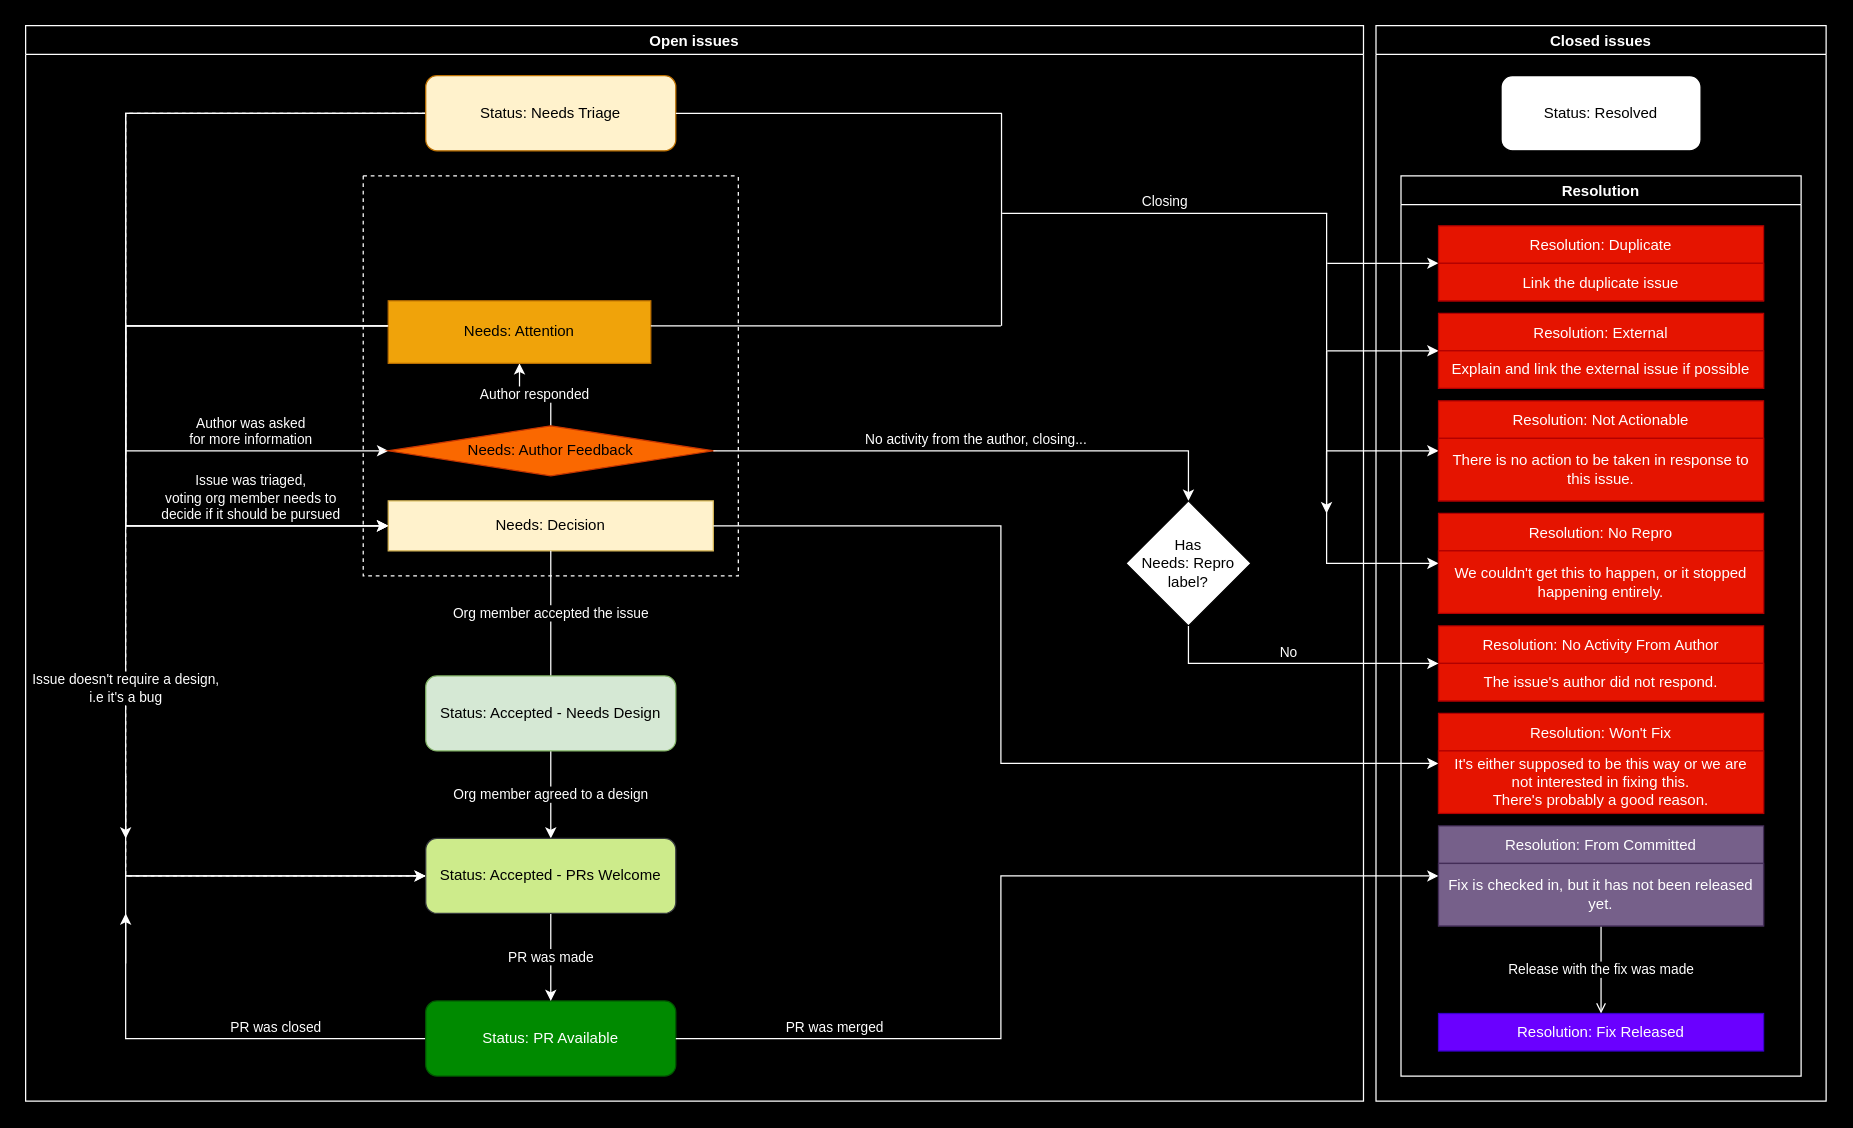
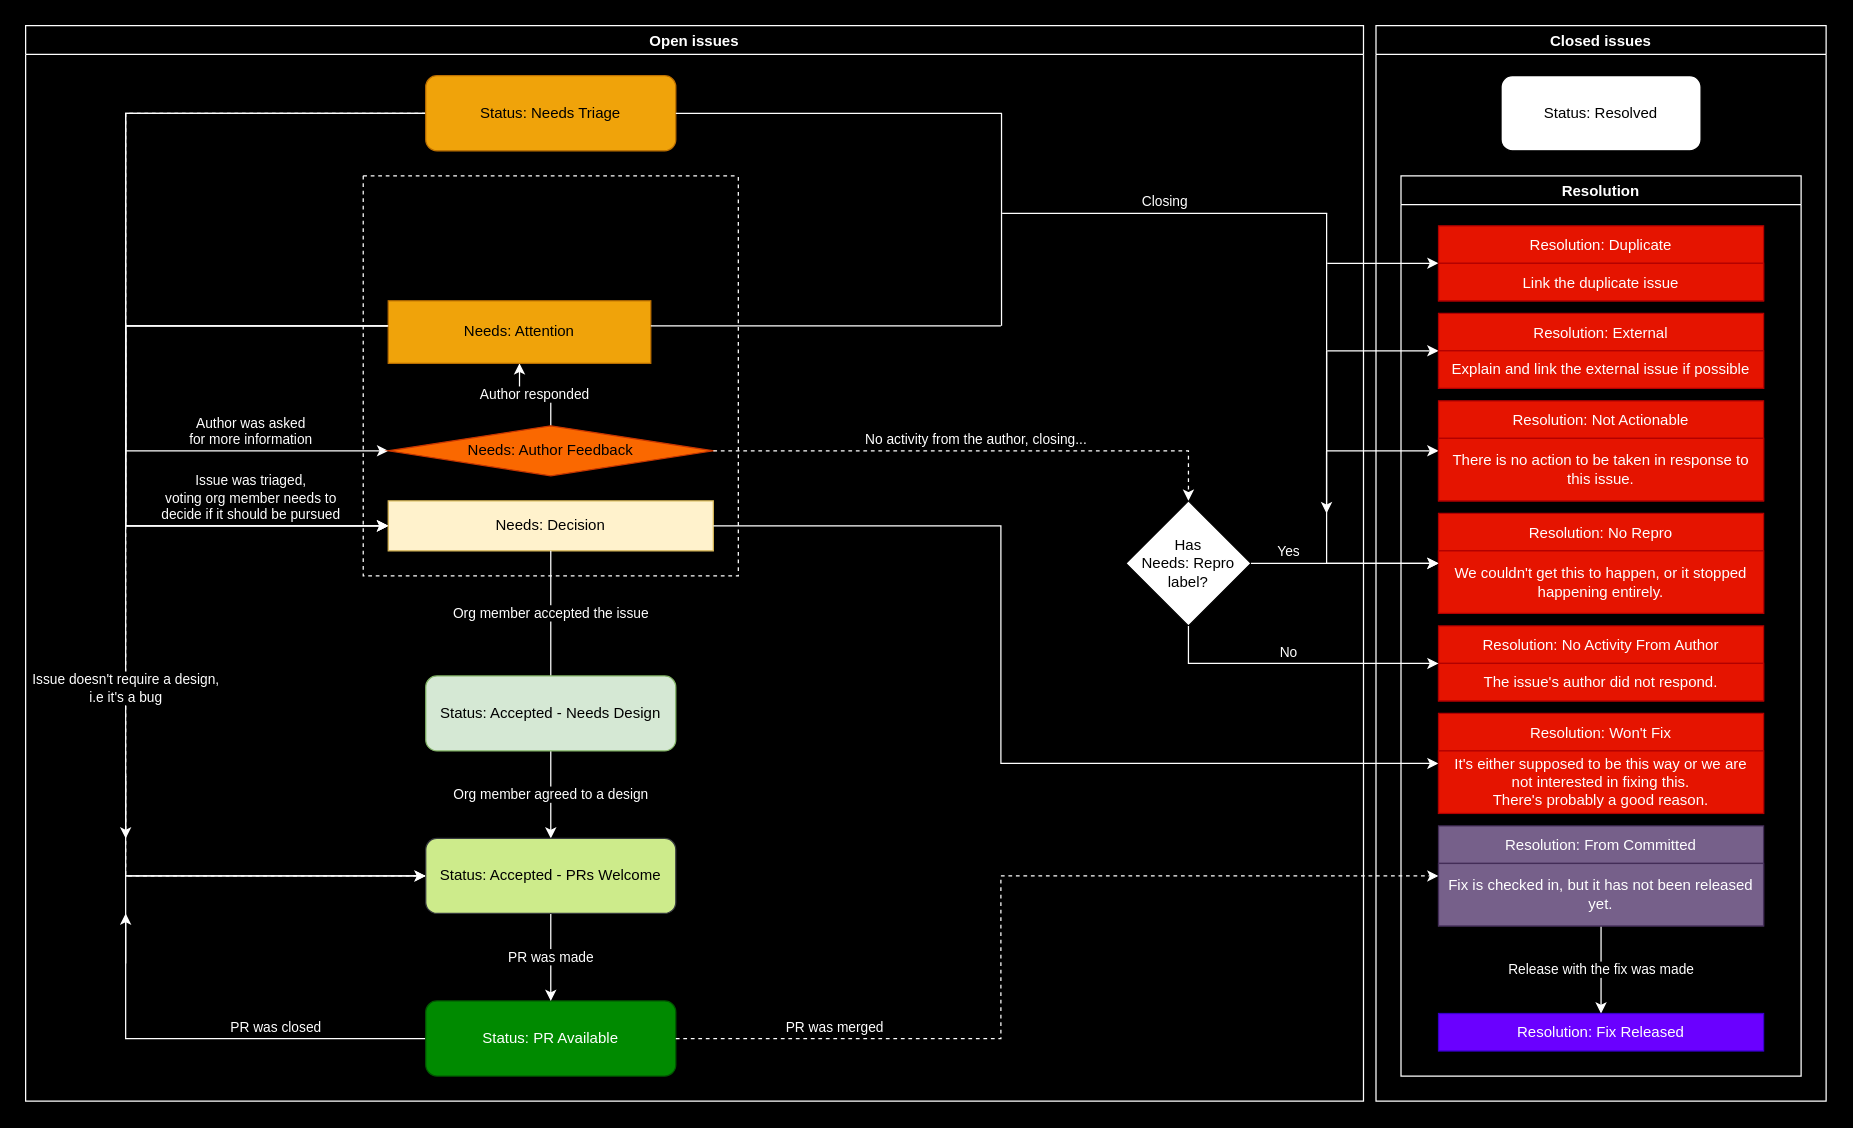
node "Status: Needs Triage": fillcolor #fff2cc -> #f0a30a
edge "Needs: Author Feedback" -> "Has Needs: Repro label?": style solid -> dashed
edge "Has Needs: Repro label?" -> "Resolution: No Repro": added, label "Yes"
edge "Status: PR Available" -> "Resolution: From Committed": style solid -> dashed
edge "Resolution: From Committed" -> "Resolution: Fix Released": arrowhead open -> classic
